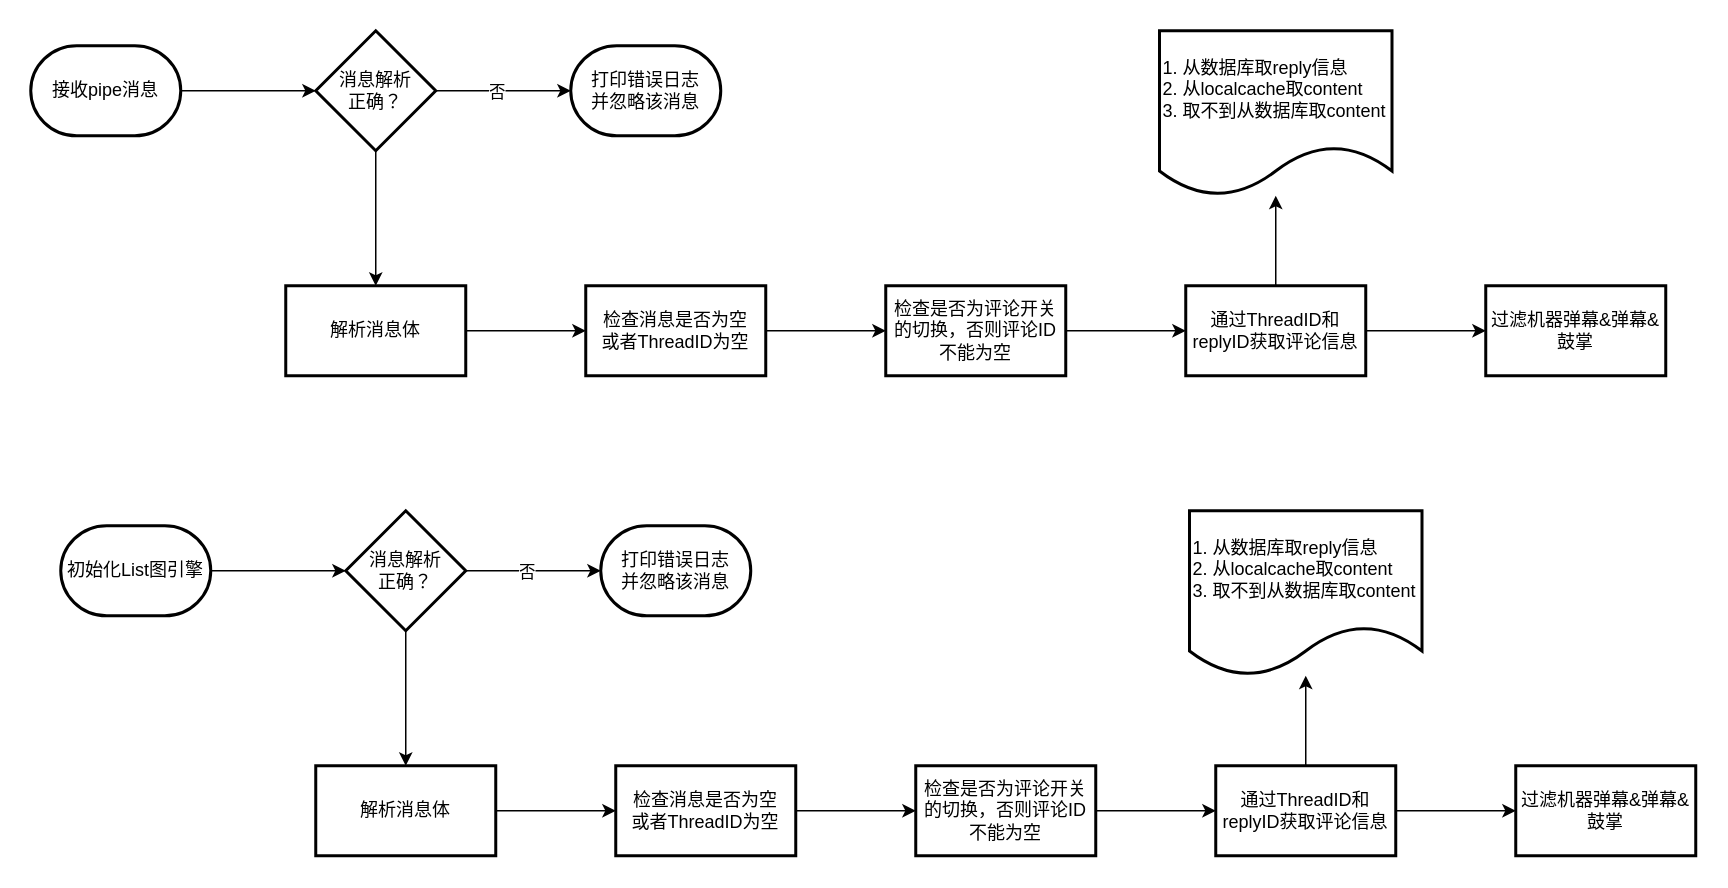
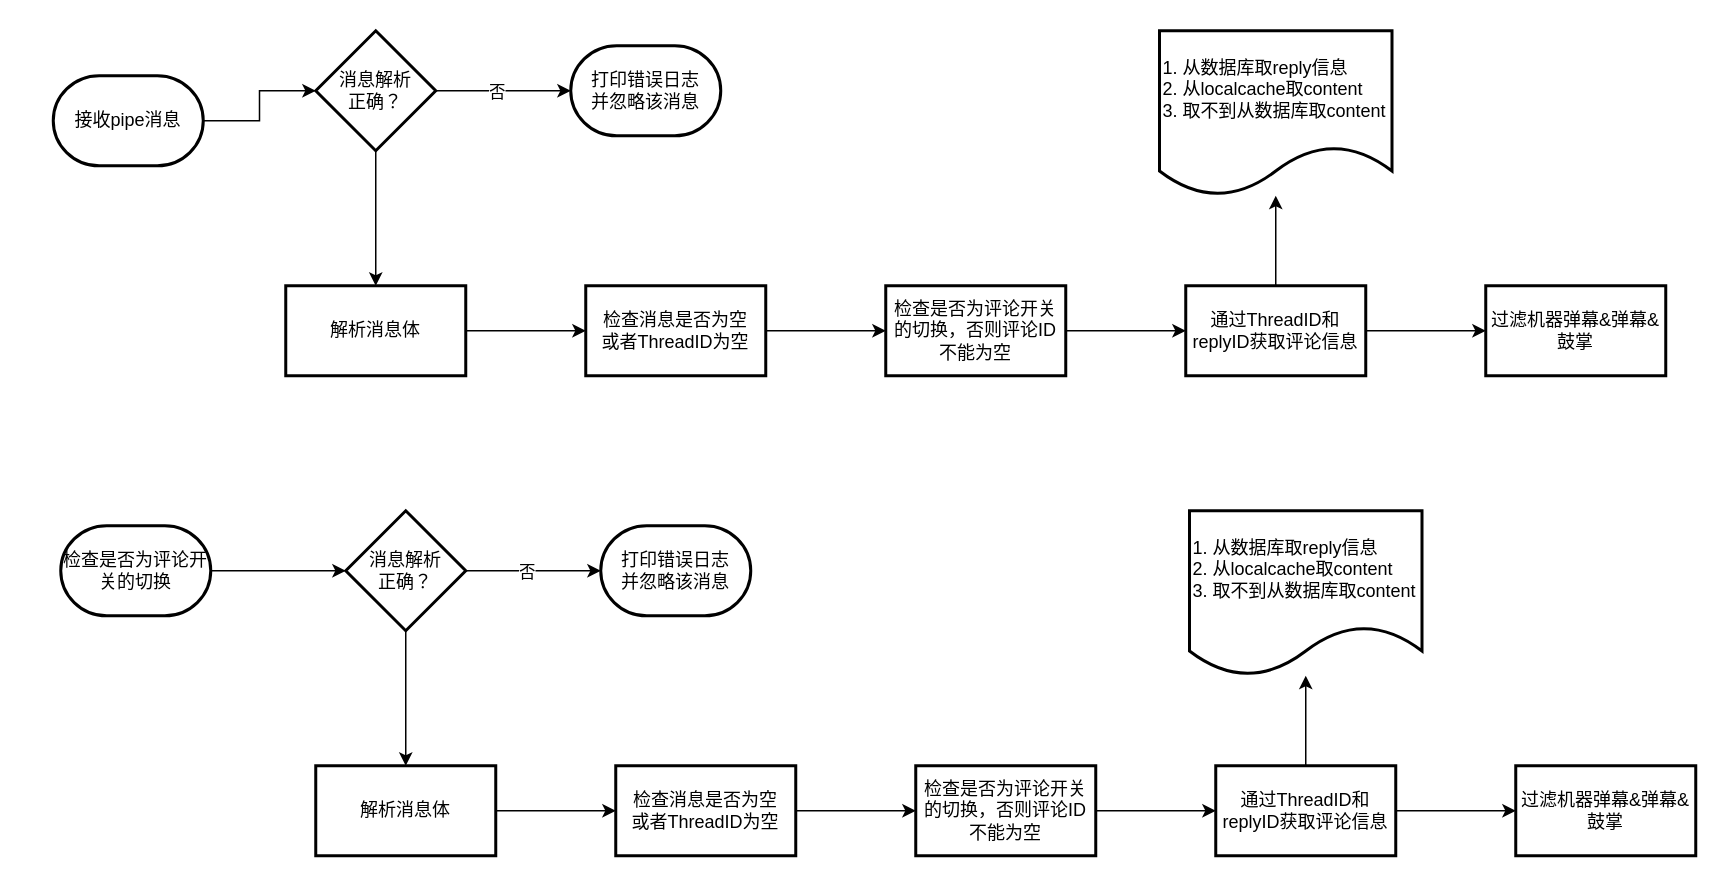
node "接收pipe消息": moved (106, 91) -> (128, 121)
node "初始化List图引擎": label "初始化List图引擎" -> "检查是否为评论开关的切换"
